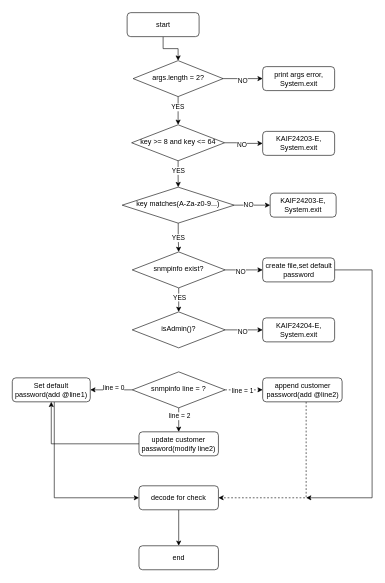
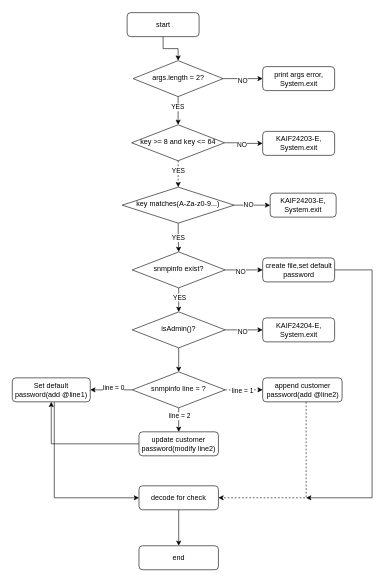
edge "key >= 8 and key <= 64" -> "key matches(A-Za-z0-9...)": style solid -> dashed
edge "isAdmin()?" -> "snmpinfo line = ?": added
